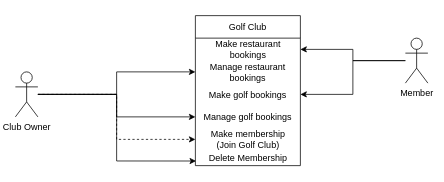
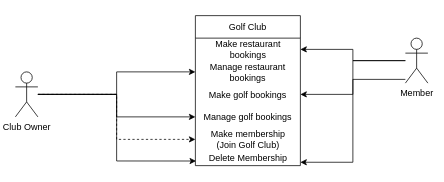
edge "Member" -> "Delete Membership": added
